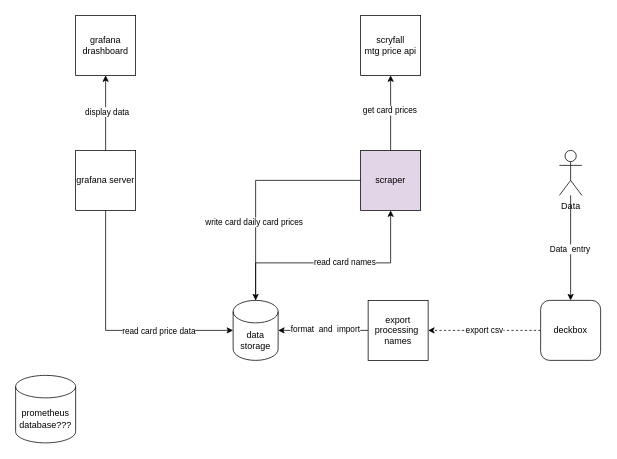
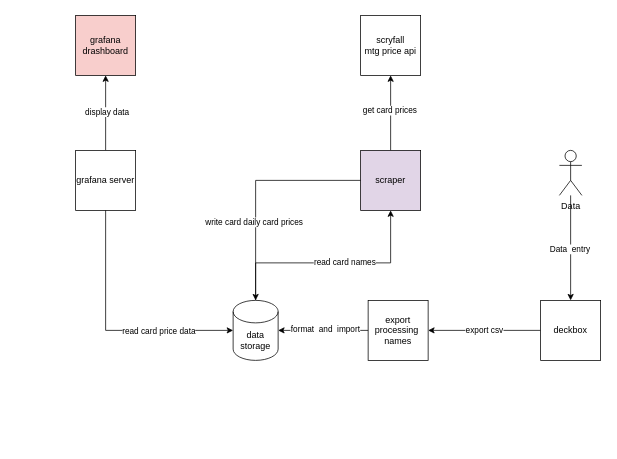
node "grafana drashboard": fillcolor #ffffff -> #f8cecc
edge "deckbox" -> "export processing names": style dashed -> solid
node "deckbox": shape rounded rectangle -> rectangle
node "prometheus database???": removed
